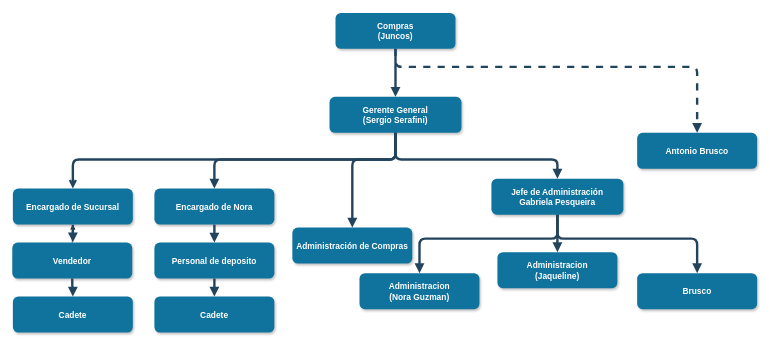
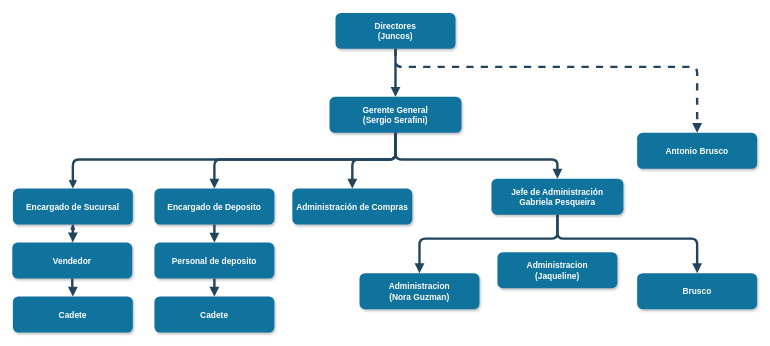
node "Compras (Juncos)": label "Compras (Juncos)" -> "Directores (Juncos)"
node "Encargado de Nora": label "Encargado de Nora" -> "Encargado de Deposito"
edge "Jefe de Administración Gabriela Pesqueira" -> "Administracion (Jaqueline)": removed
node "Administración de Compras": moved (353, 245) -> (353, 206)
